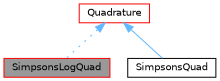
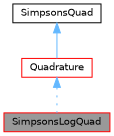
edge "SimpsonsQuad" -> "Quadrature": reversed
